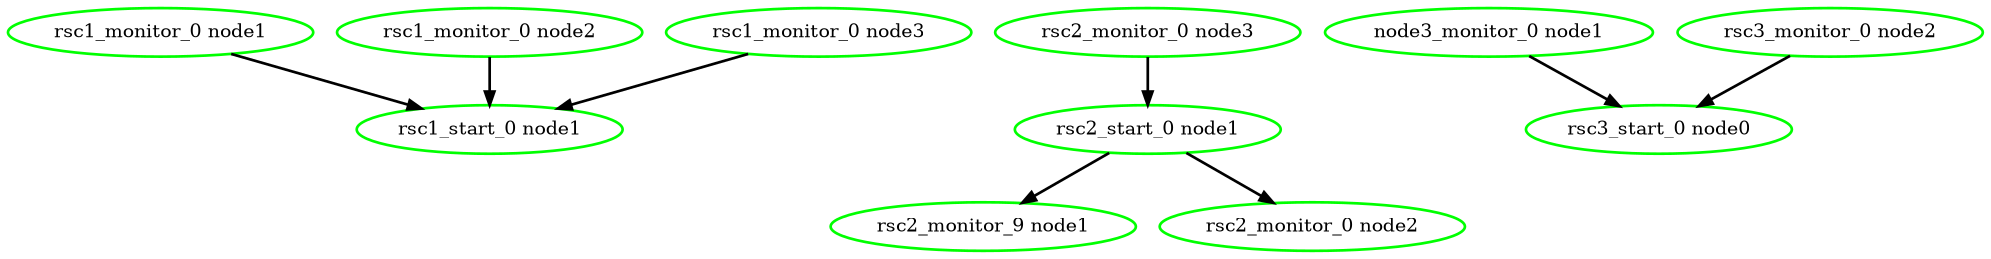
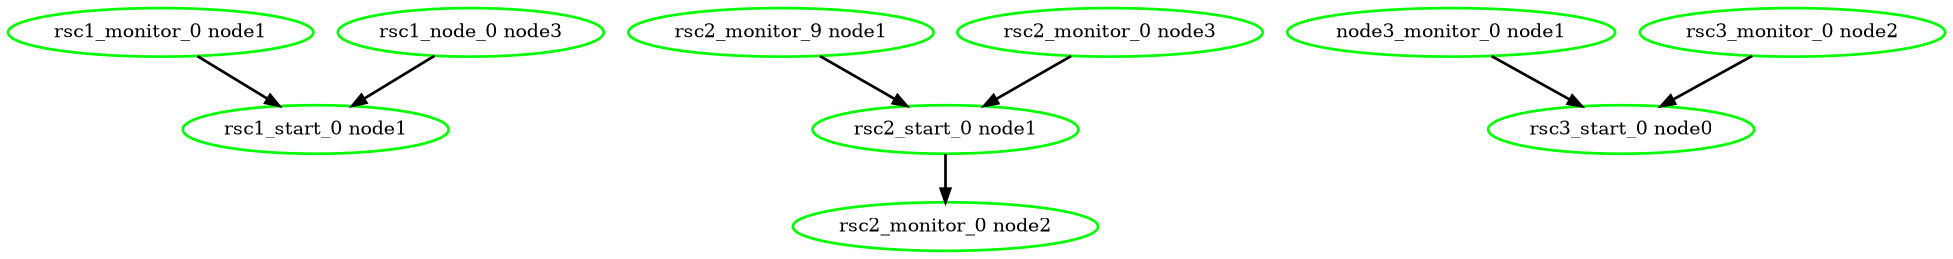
node "rsc1_monitor_0 node2": removed
node "rsc1_monitor_0 node3": label "rsc1_monitor_0 node3" -> "rsc1_node_0 node3"
edge "rsc2_start_0 node1" -> "rsc2_monitor_9 node1": reversed
